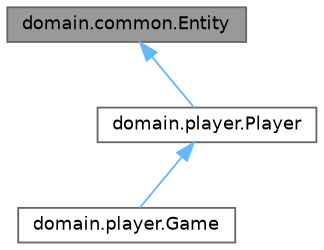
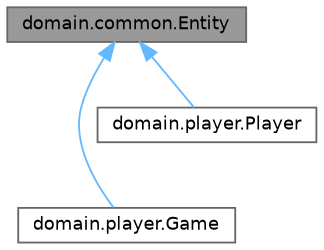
edge "domain.player.Game" -> "domain.player.Player": now "domain.player.Game" -> "domain.common.Entity"
